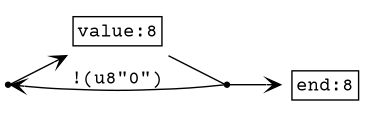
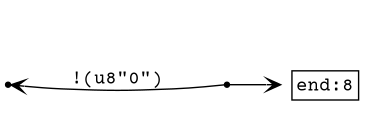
node "value:8": removed
